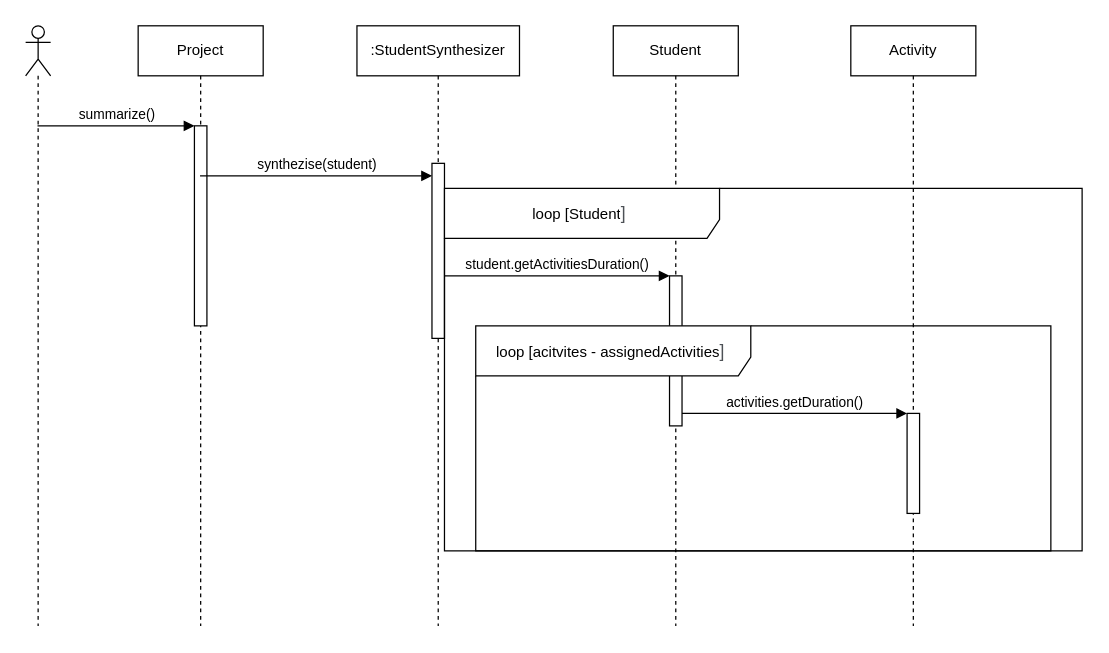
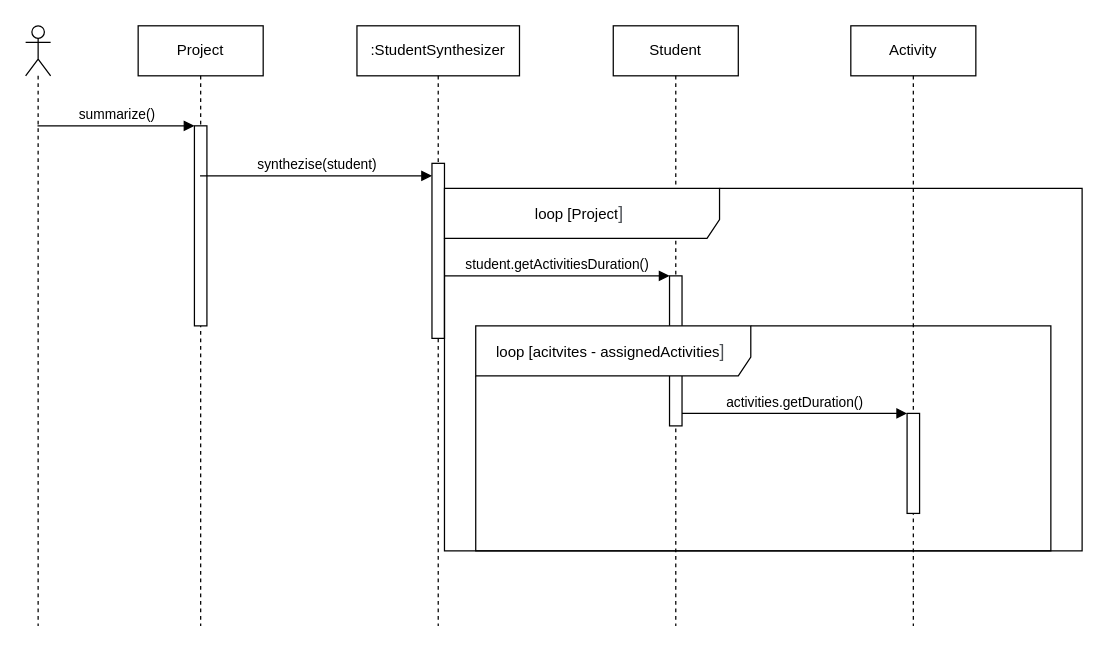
node "loop [Student]": label "loop [Student]" -> "loop [Project]"
